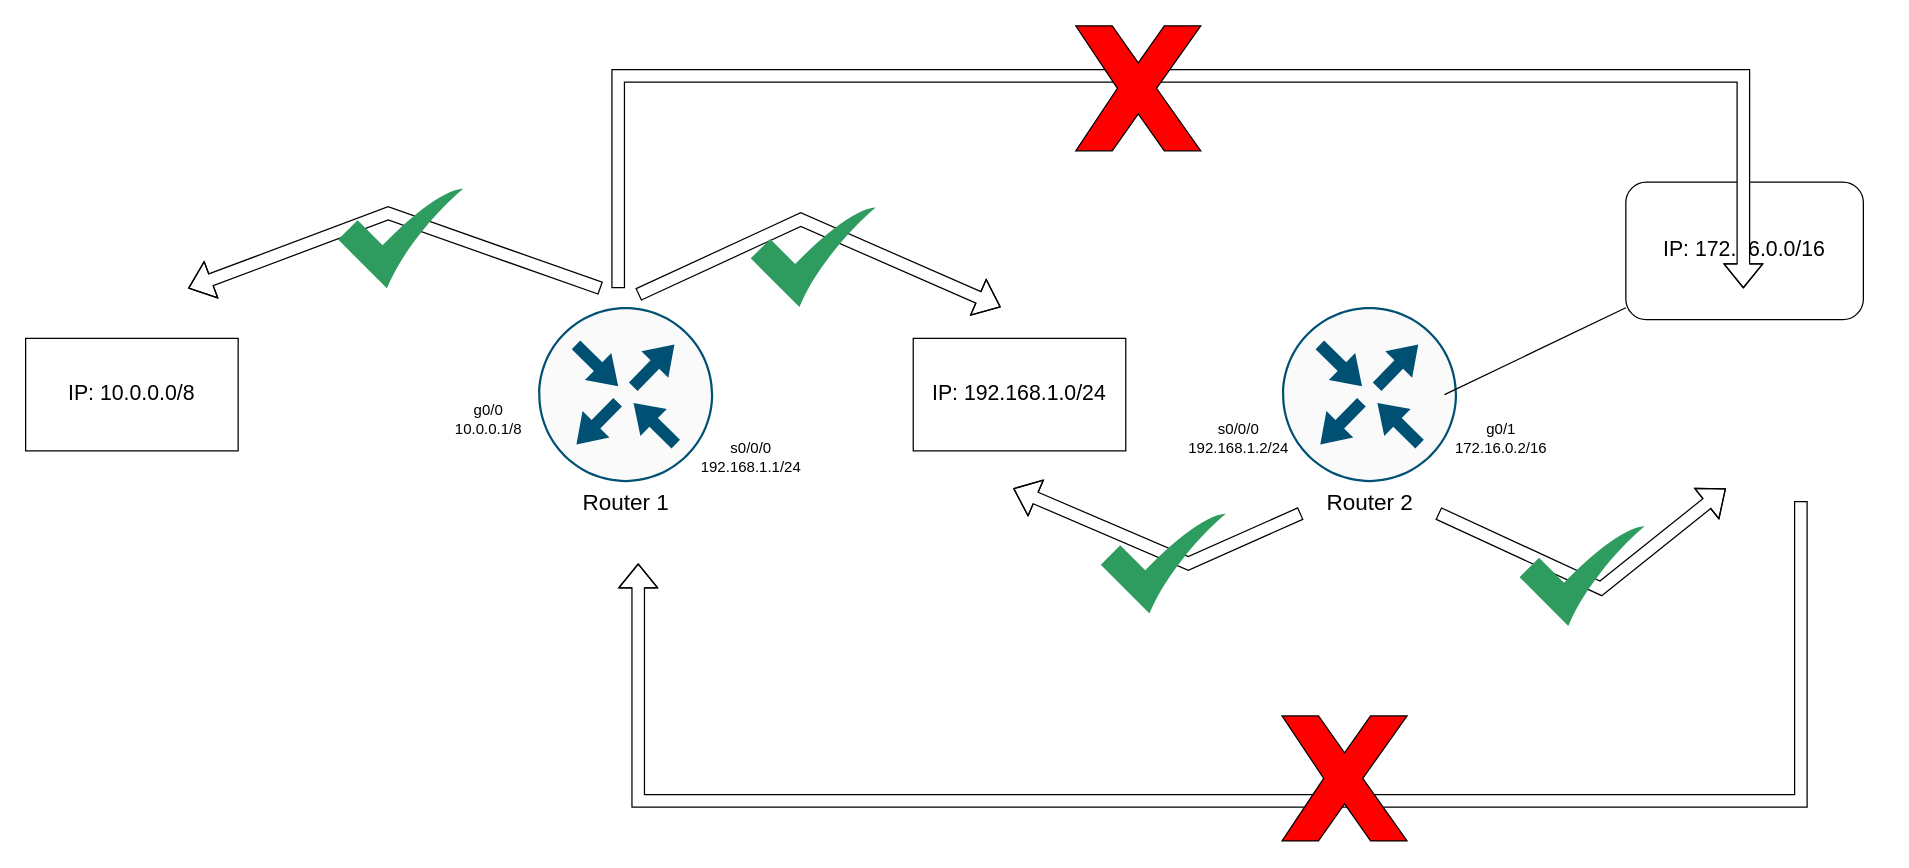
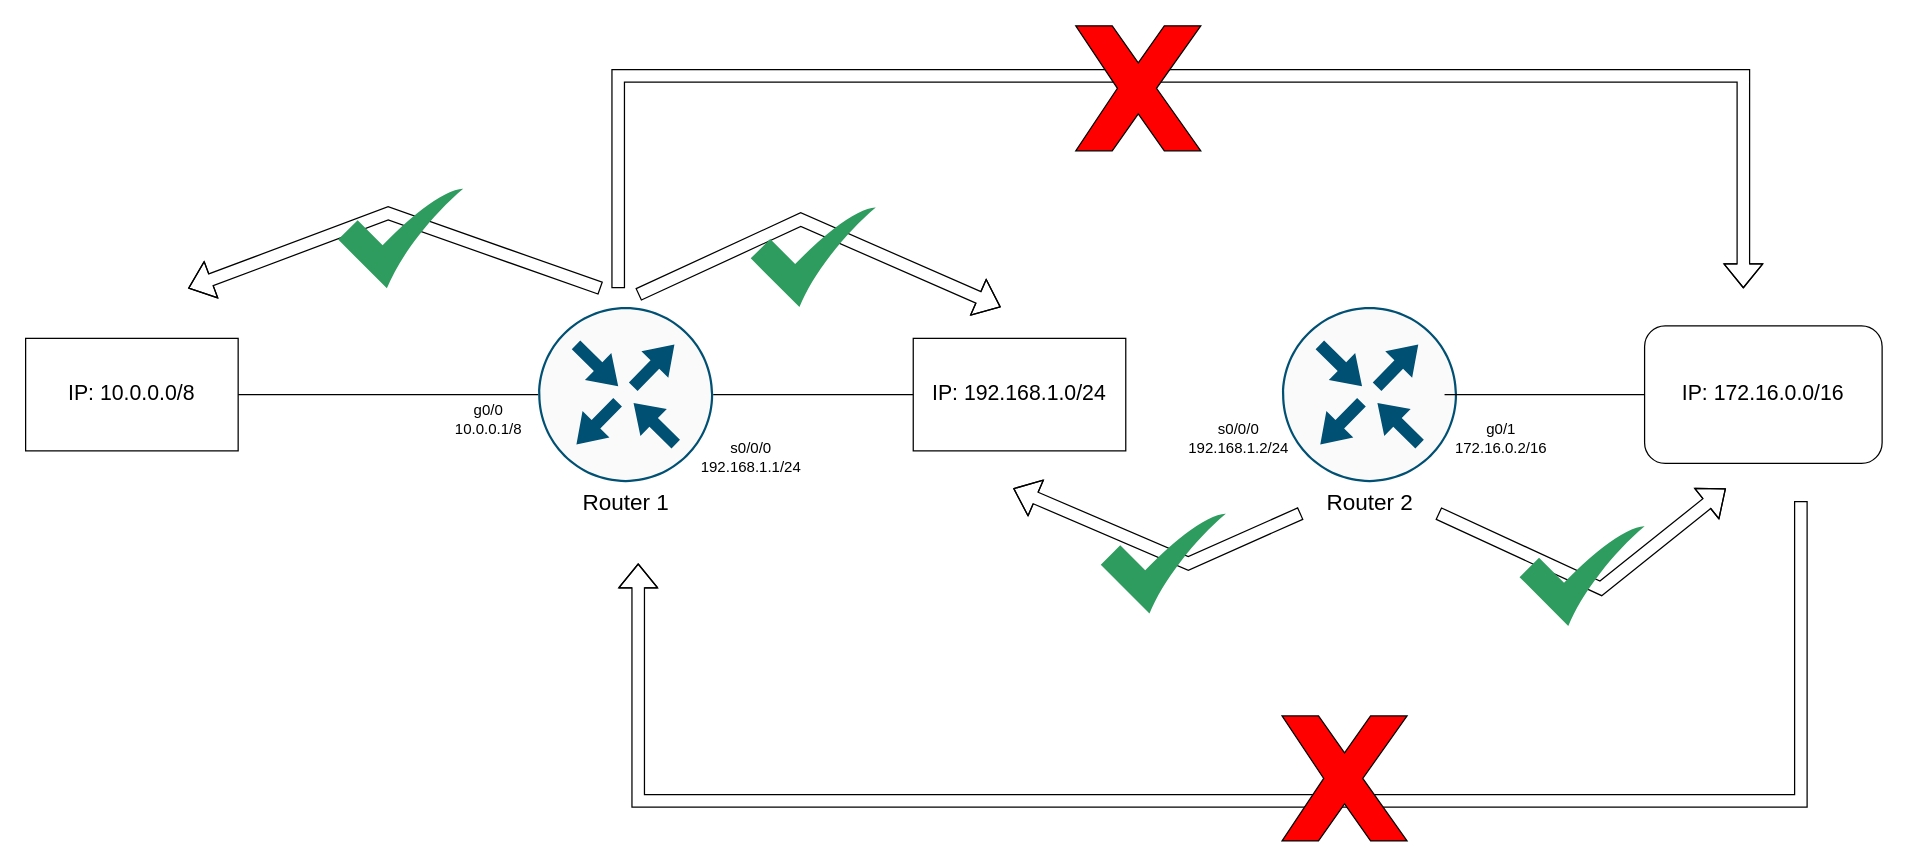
node "IP: 172.16.0.0/16": moved (1744, 251) -> (1763, 394)
edge "IP: 10.0.0.0/8" -- "Router 1": added
edge "Router 1" -- "IP: 192.168.1.0/24": added
